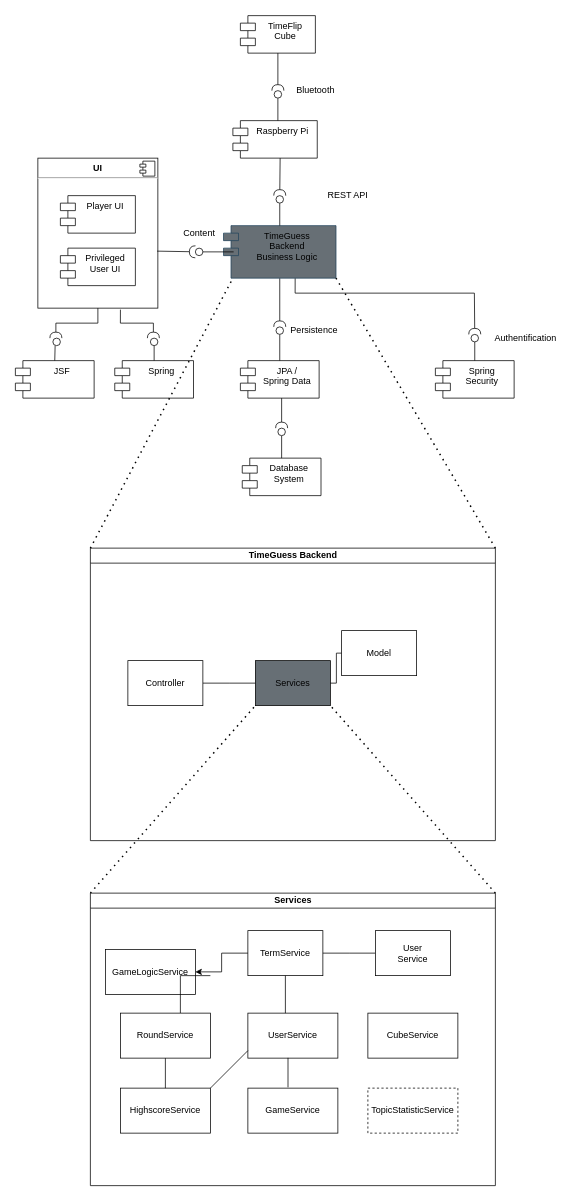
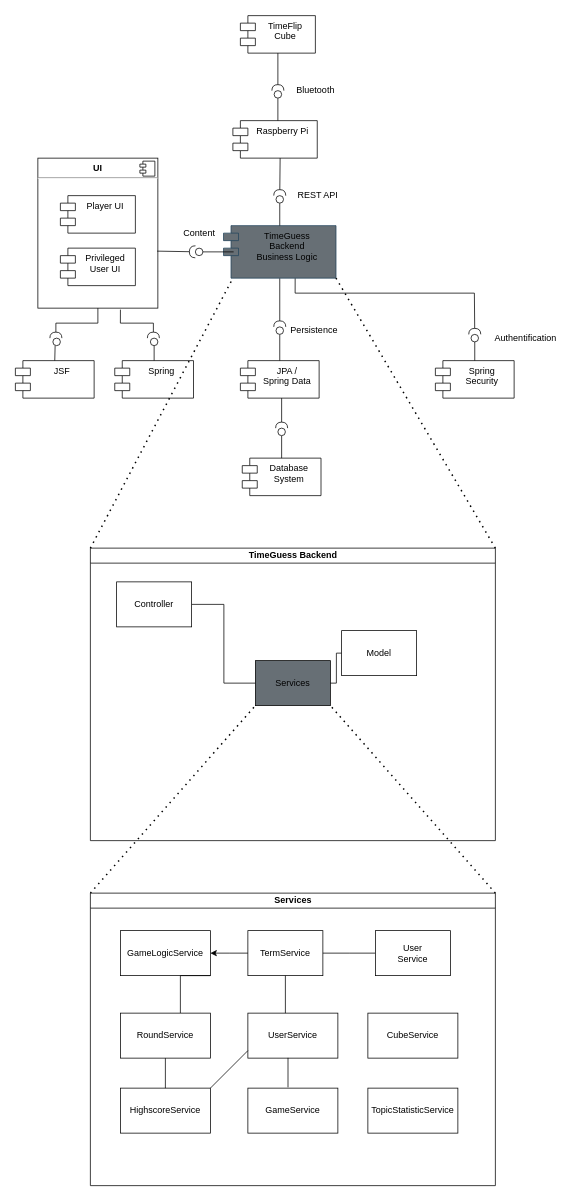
node "REST API": moved (347, 195) -> (317, 195)
node "Controller": moved (165, 683) -> (154, 604)
node "GameLogicService": moved (150, 972) -> (165, 953)
node "TopicStatisticService": style dashed -> solid
